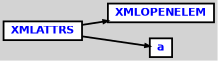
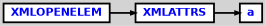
edge "XMLATTRS" -> "XMLOPENELEM": reversed
